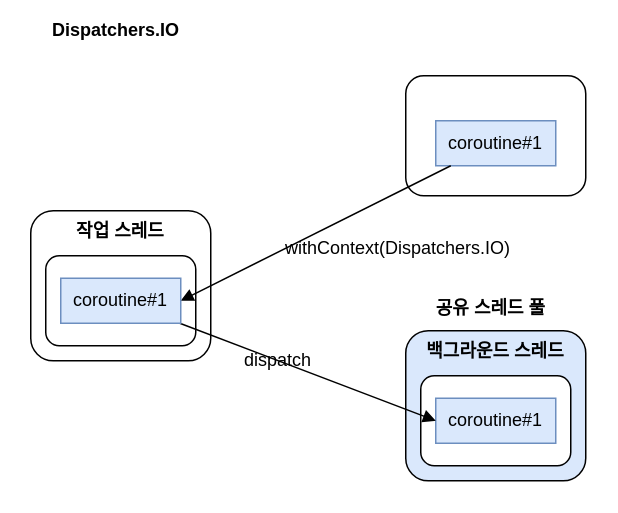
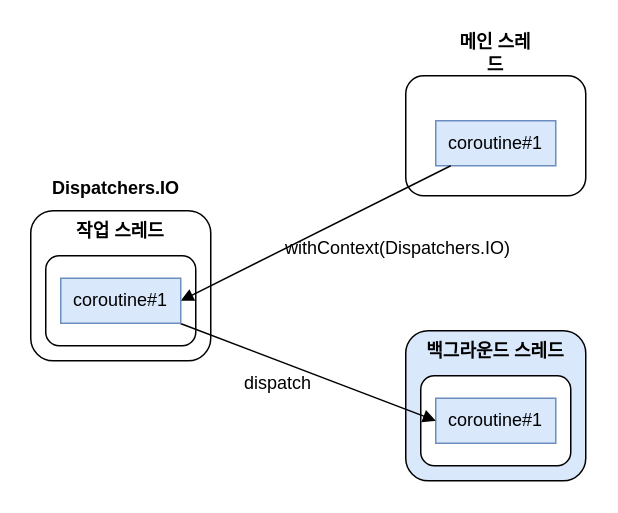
node "Dispatchers.IO": moved (116, 31) -> (116, 188)
node "메인 스레드": added
node "공유 스레드 풀": removed
node "dispatch": moved (278, 361) -> (278, 383)
